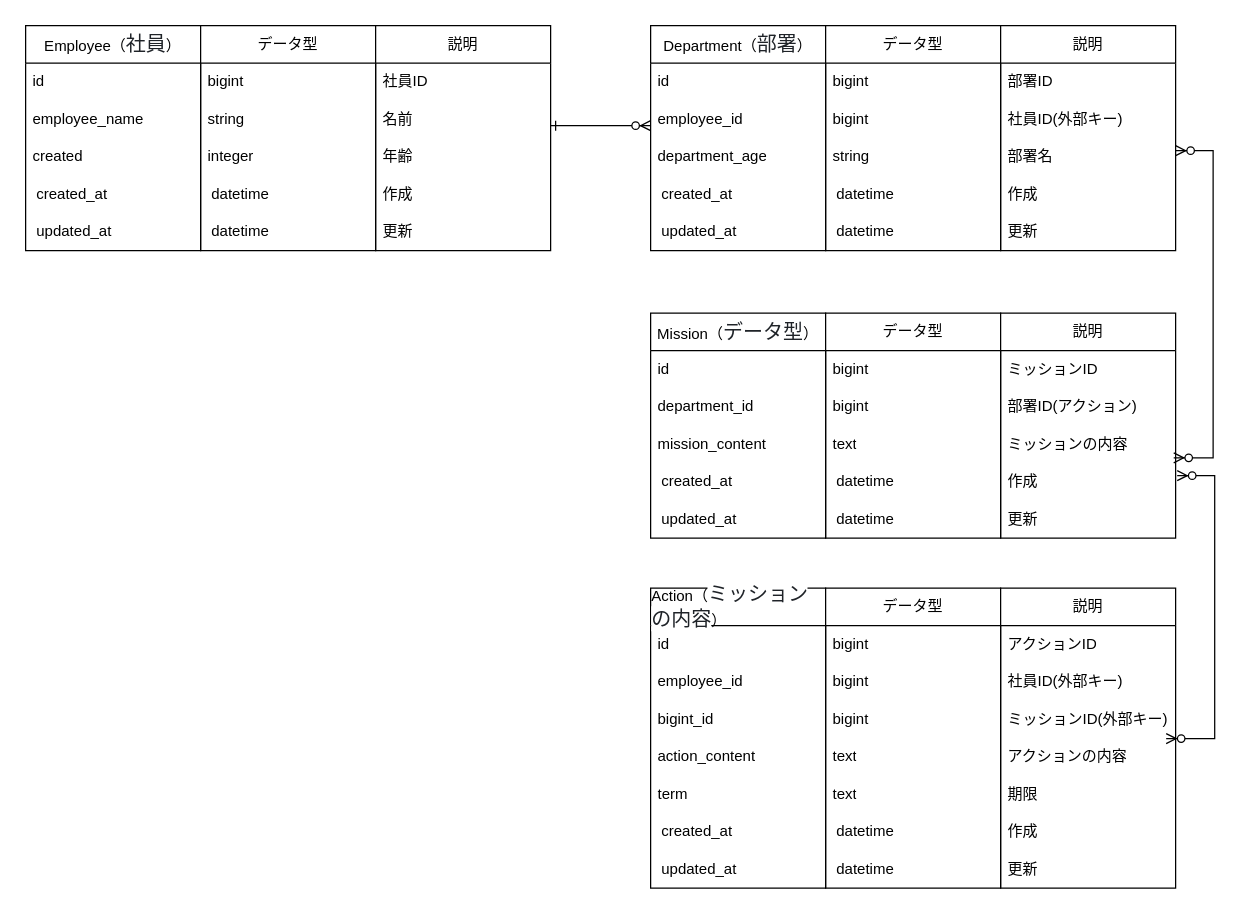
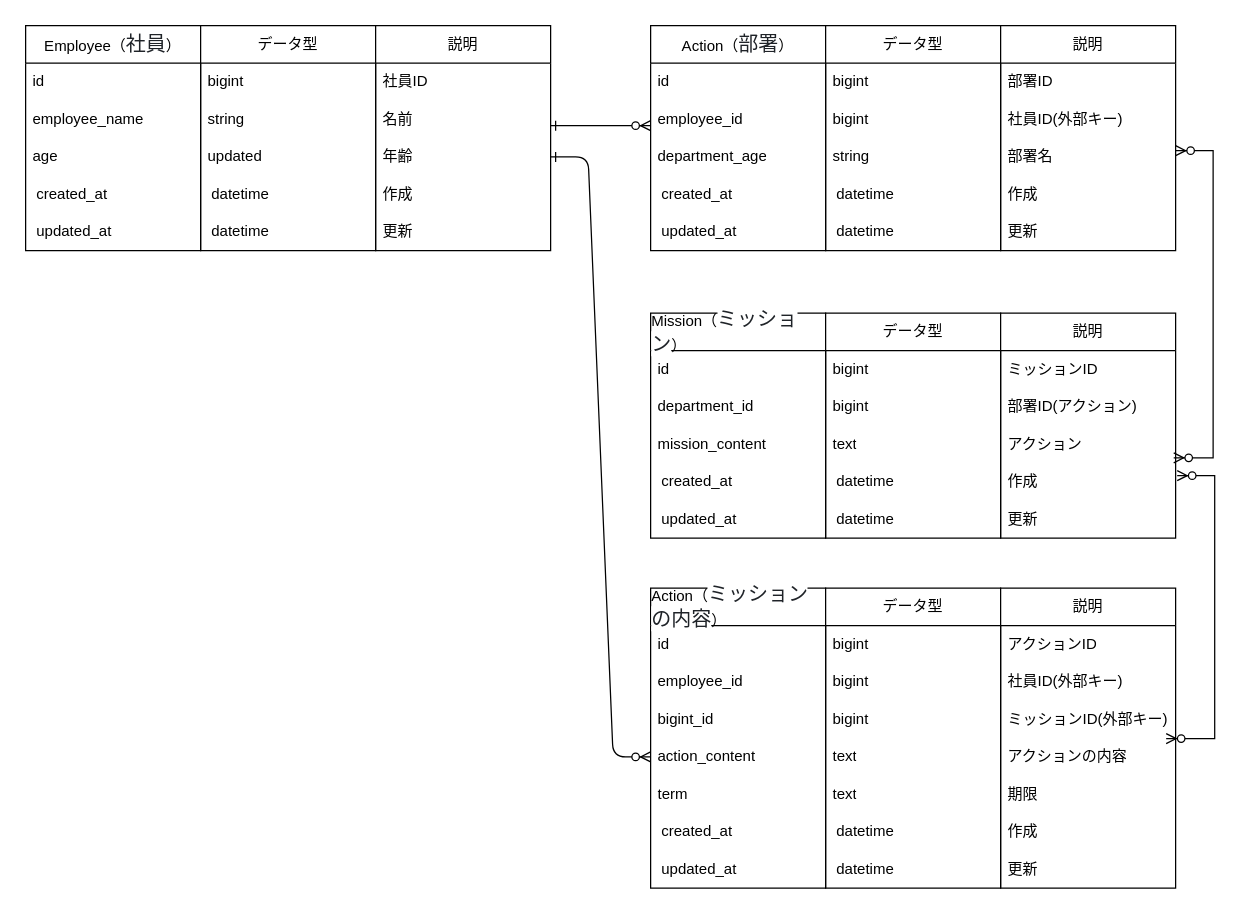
node "Department（部署）": label "Department（部署）" -> "Action（部署）"
node "created": label "created" -> "age"
node "integer": label "integer" -> "updated"
node "Mission（データ型）": label "Mission（データ型）" -> "Mission（ミッション）"
node "ミッションの内容": label "ミッションの内容" -> "アクション"
edge "年齢" -- "action_content": added
